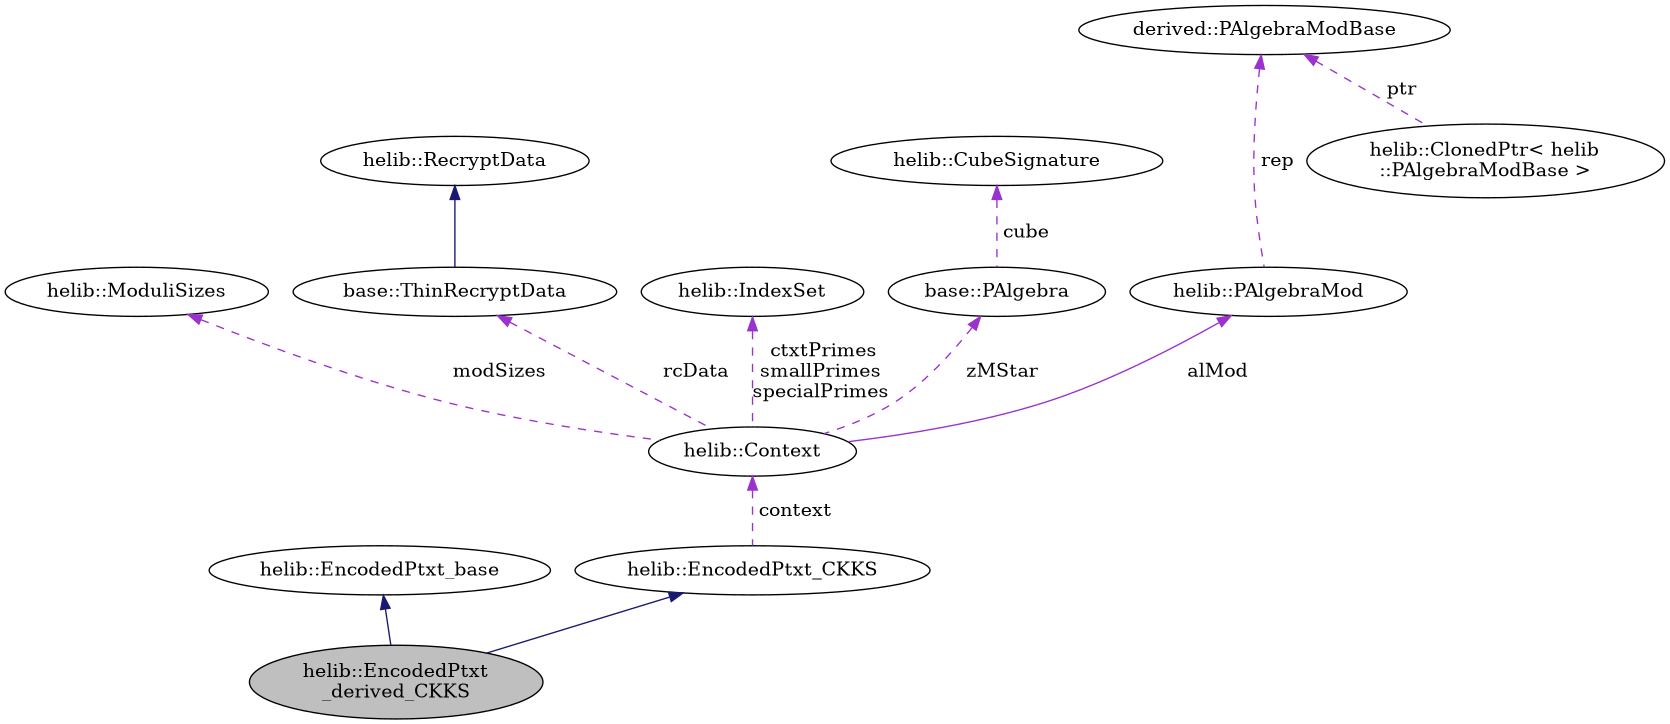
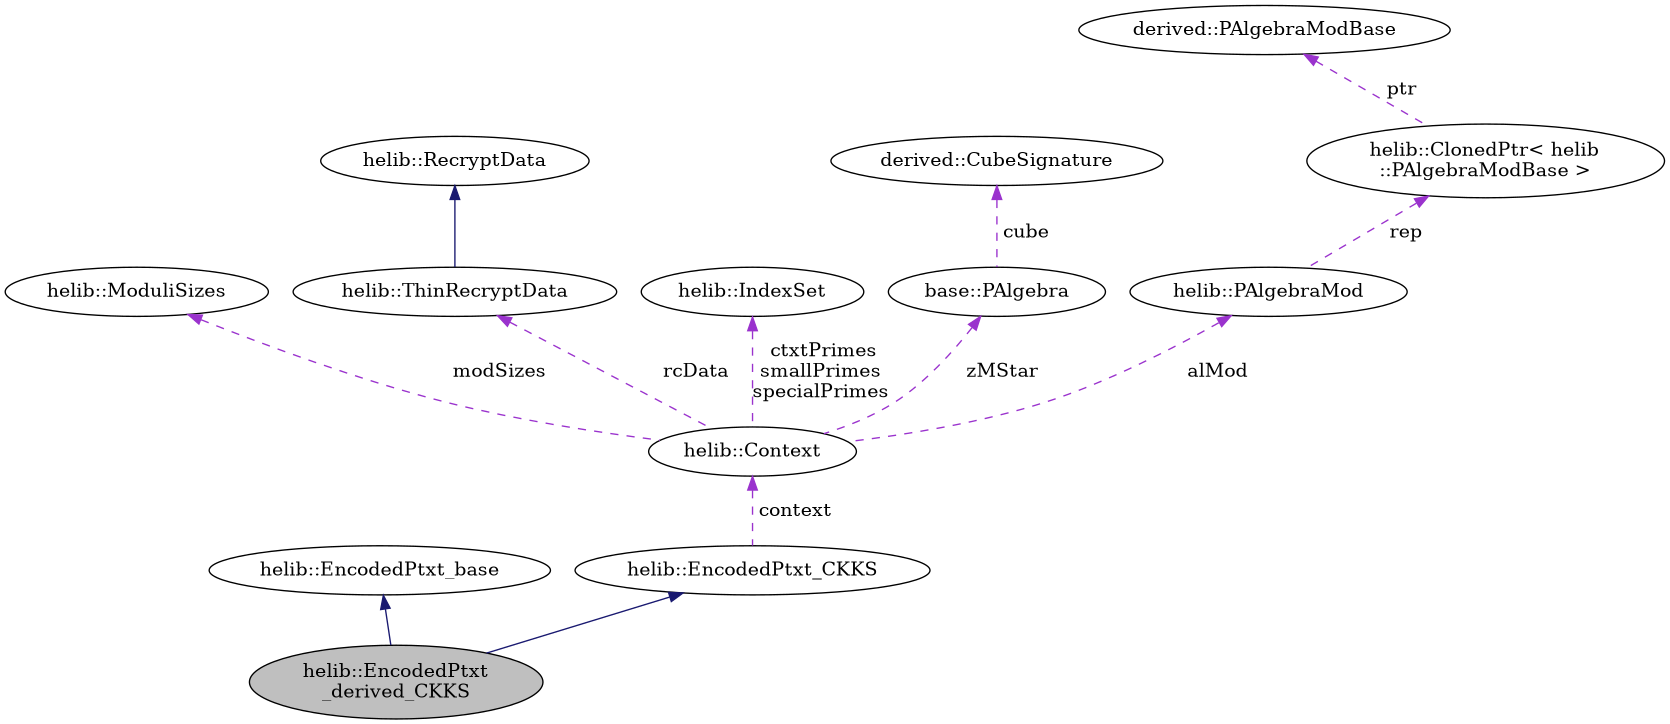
node "helib::CubeSignature": label "helib::CubeSignature" -> "derived::CubeSignature"
edge "helib::PAlgebraMod" -> "derived::PAlgebraModBase": now "helib::PAlgebraMod" -> "helib::ClonedPtr< helib ::PAlgebraModBase >"
node "base::ThinRecryptData": label "base::ThinRecryptData" -> "helib::ThinRecryptData"
edge "helib::Context" -> "helib::PAlgebraMod": style solid -> dashed
